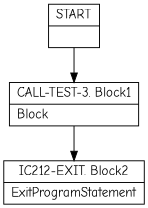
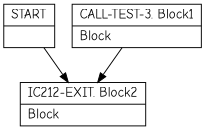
edge "START" -> "CALL-TEST-3. Block1": now "START" -> "IC212-EXIT. Block2"
node "IC212-EXIT. Block2": text "ExitProgramStatement" -> "Block"
